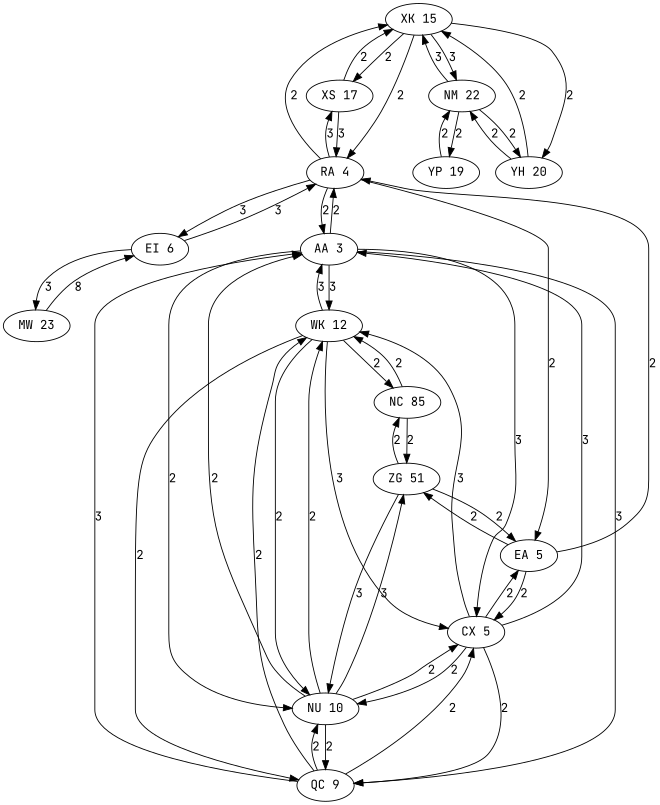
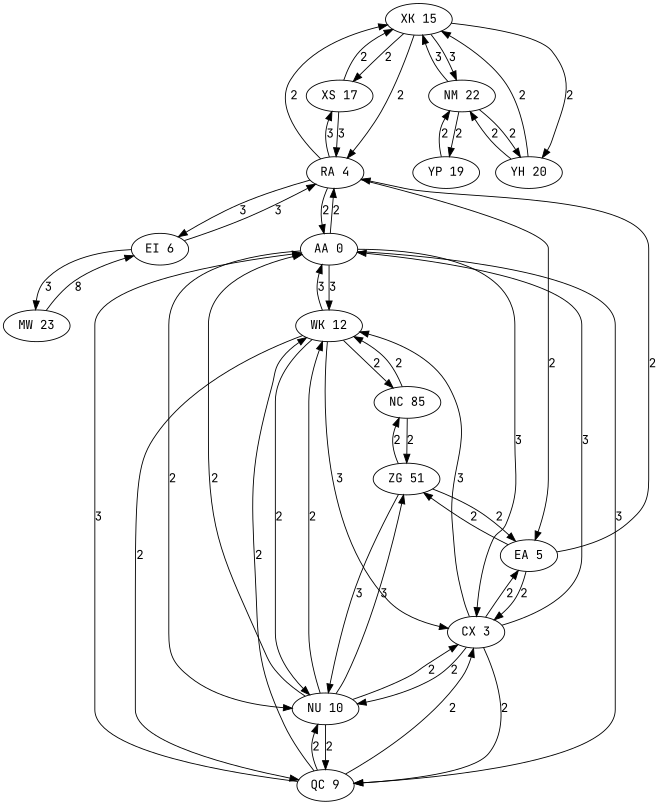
node "AA 3": label "AA 3" -> "AA 0"
node "CX 5": label "CX 5" -> "CX 3"
